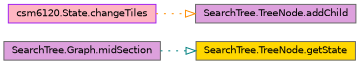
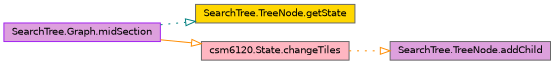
node "csm6120.State.changeTiles": color purple -> gray40
edge "SearchTree.Graph.midSection" -> "csm6120.State.changeTiles": added
node "SearchTree.Graph.midSection": color gray40 -> purple
